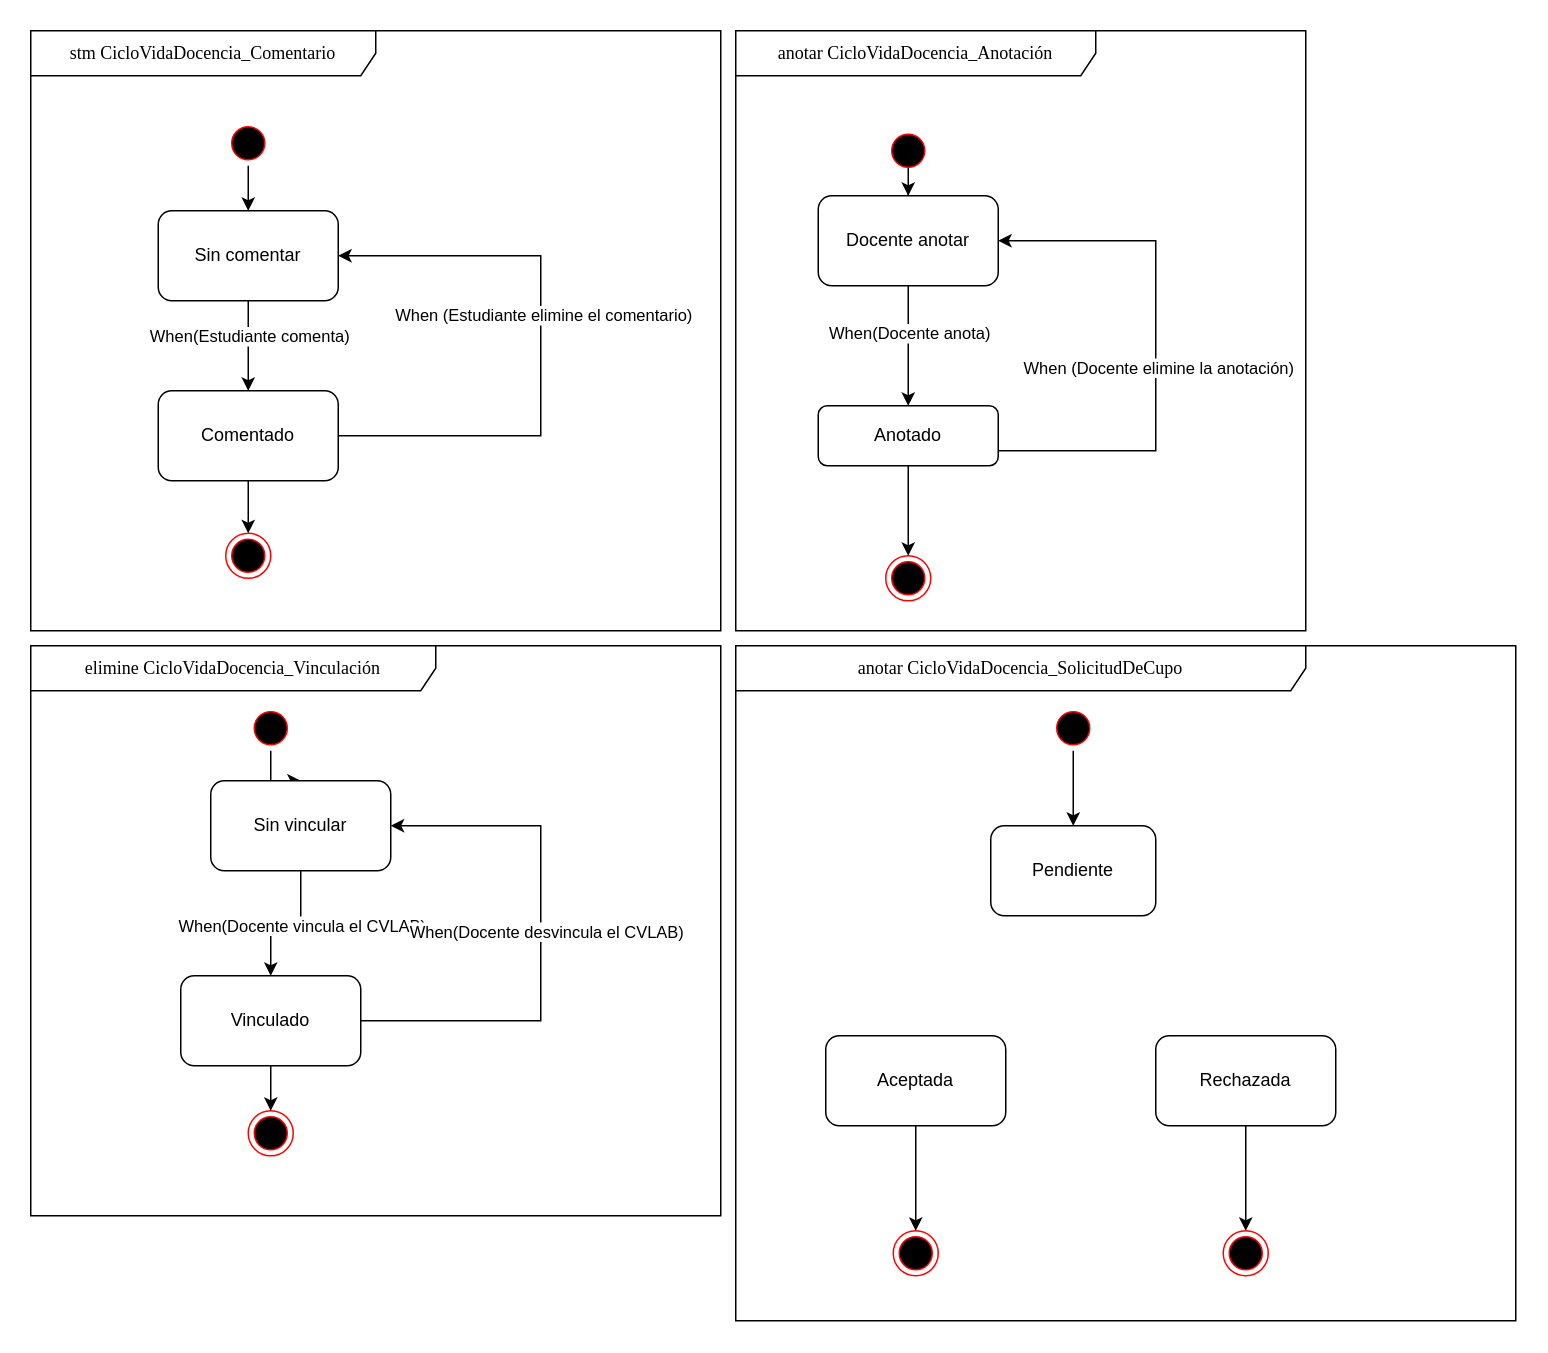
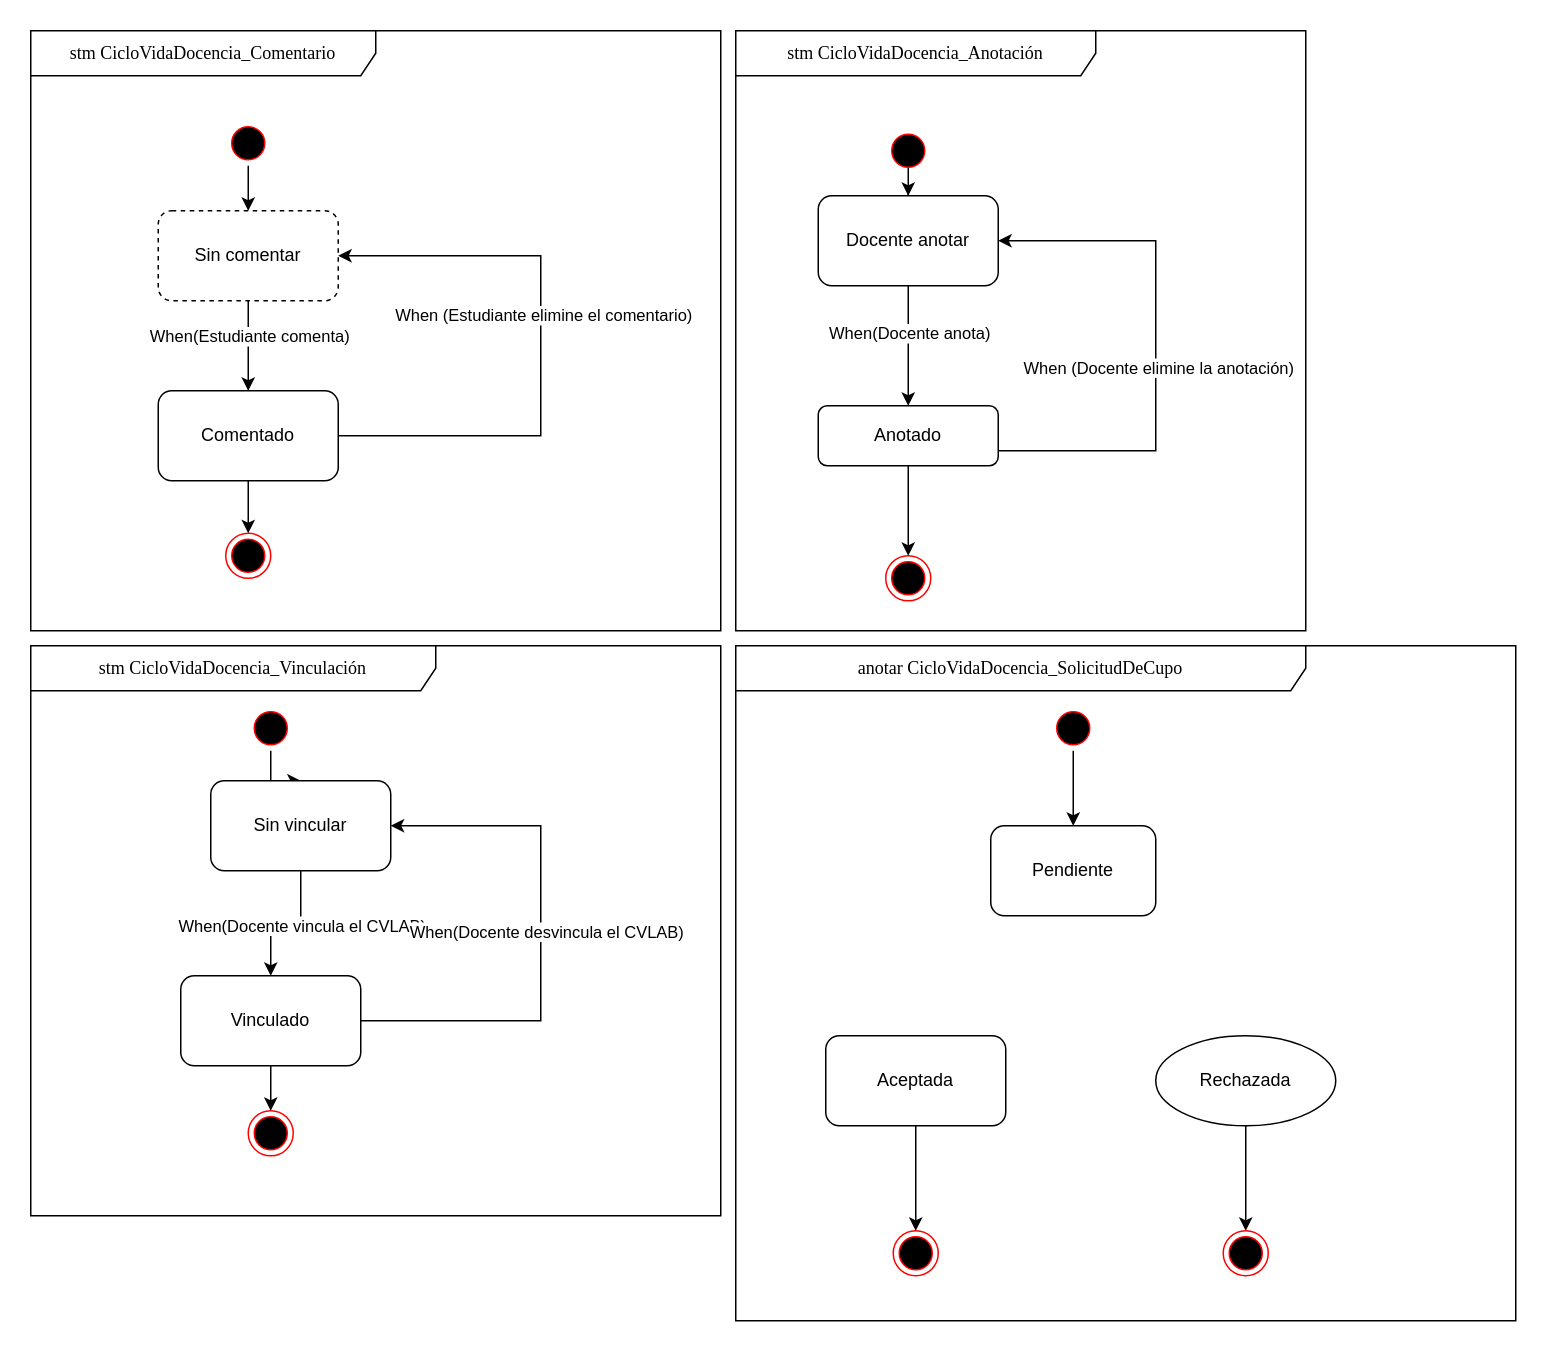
node "anotar CicloVidaDocencia_Anotación": label "anotar CicloVidaDocencia_Anotación" -> "stm CicloVidaDocencia_Anotación"
node "Sin comentar": style solid -> dashed
node "elimine CicloVidaDocencia_Vinculación": label "elimine CicloVidaDocencia_Vinculación" -> "stm CicloVidaDocencia_Vinculación"
node "Rechazada": shape rounded rectangle -> ellipse
